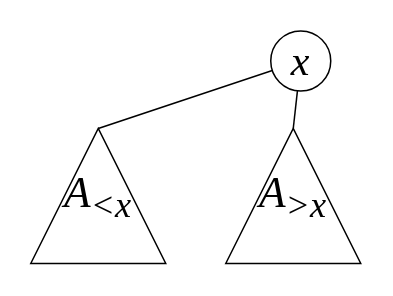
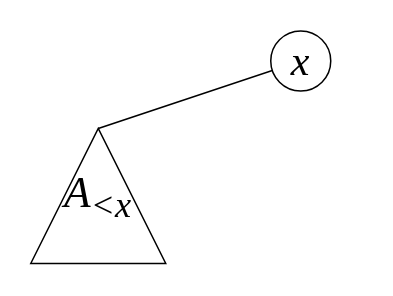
edge "x" -- "A>x": removed
node "A>x": removed
